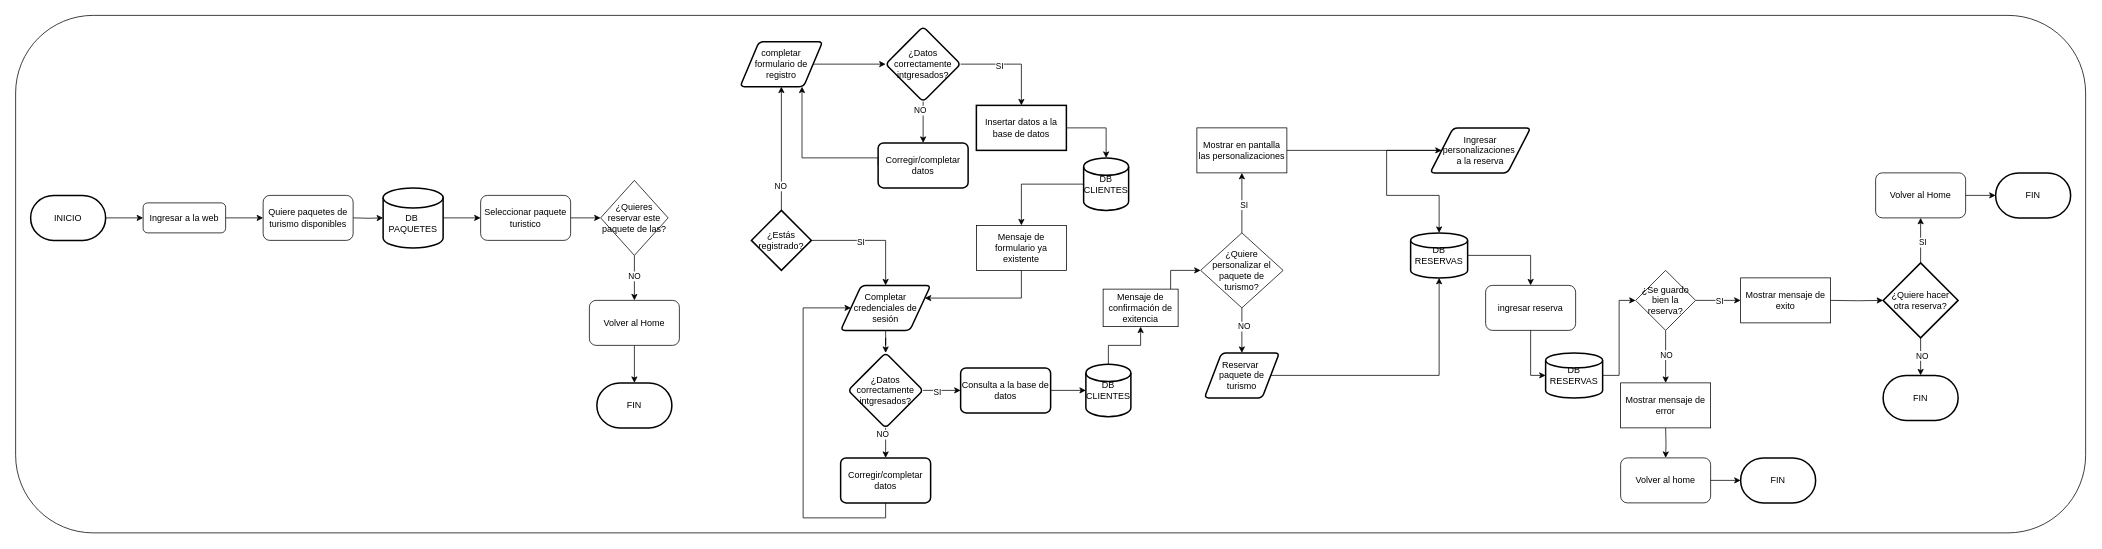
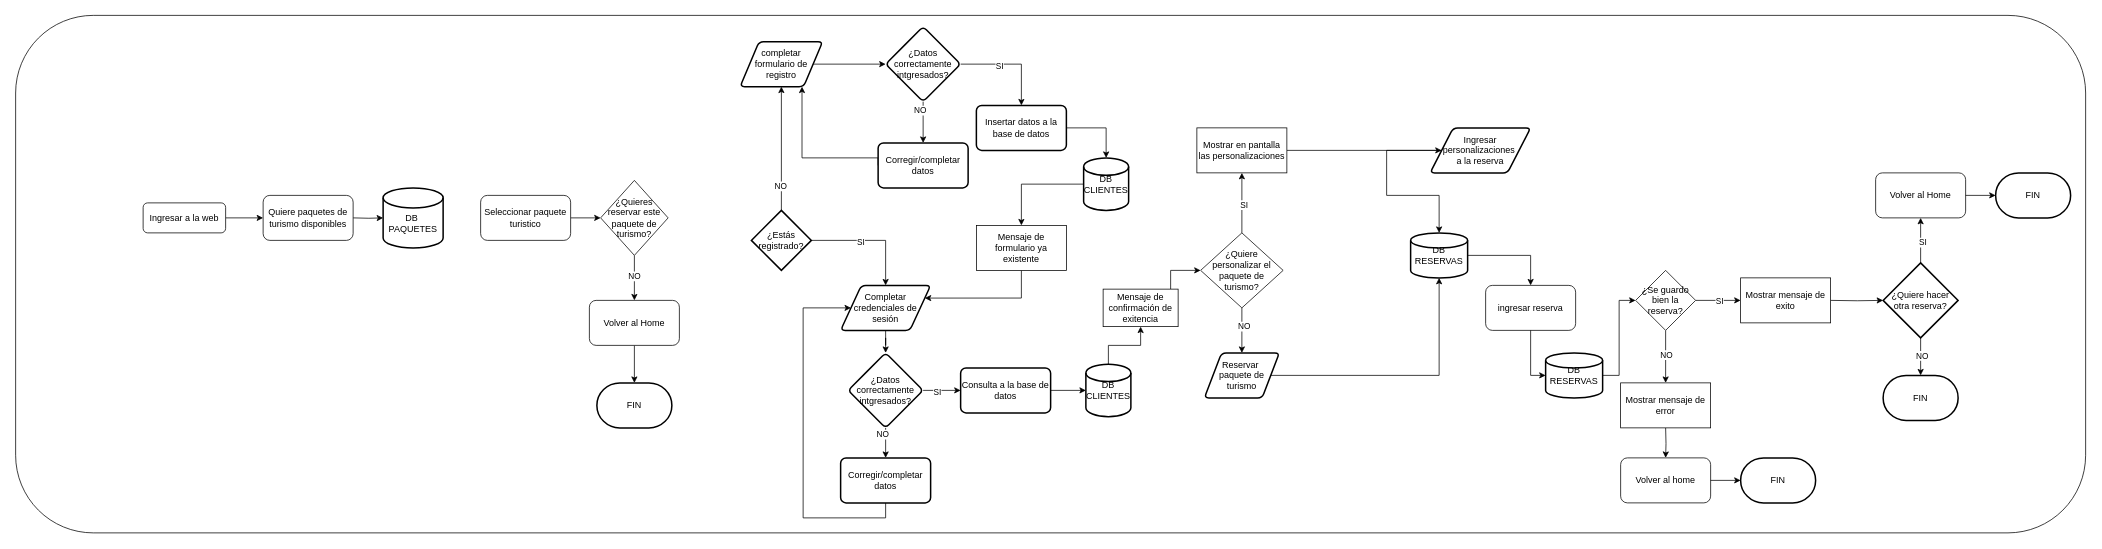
node "Insertar datos a la base de datos": shape rectangle -> rounded rectangle
node "INICIO": removed
edge "INICIO" -> "Ingresar a la web": removed
edge "DB PAQUETES" -> "Seleccionar paquete turistico": removed
node "¿Quieres reservar este paquete de las?": label "¿Quieres reservar este paquete de las?" -> "¿Quieres reservar este paquete de turismo?"
